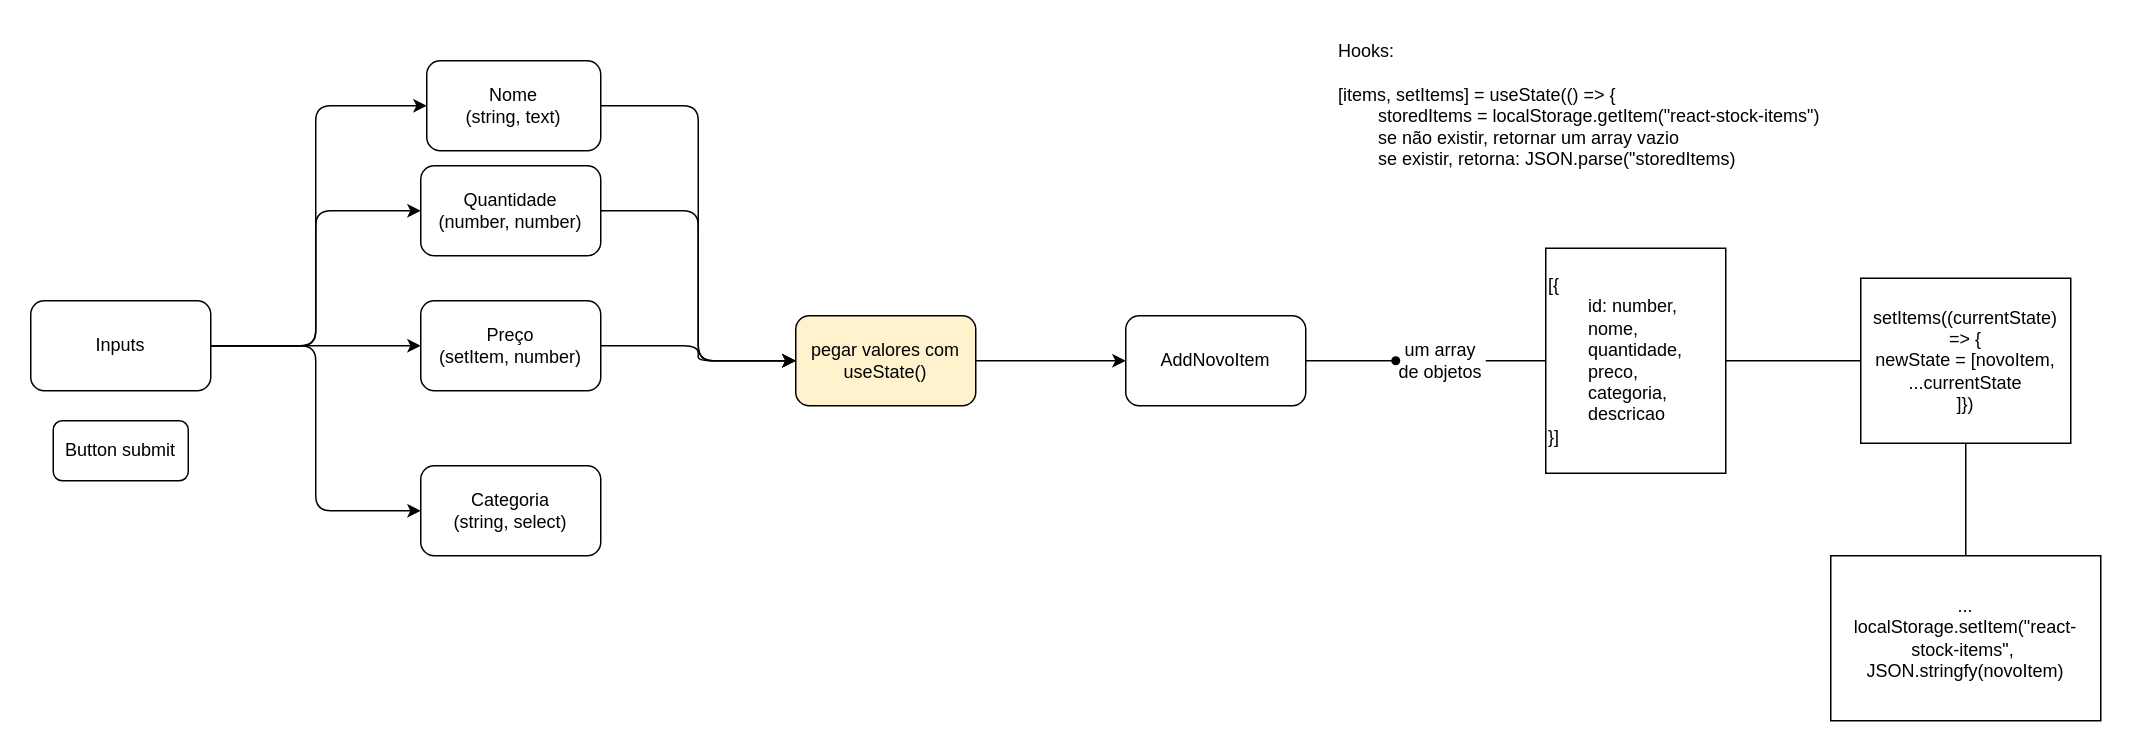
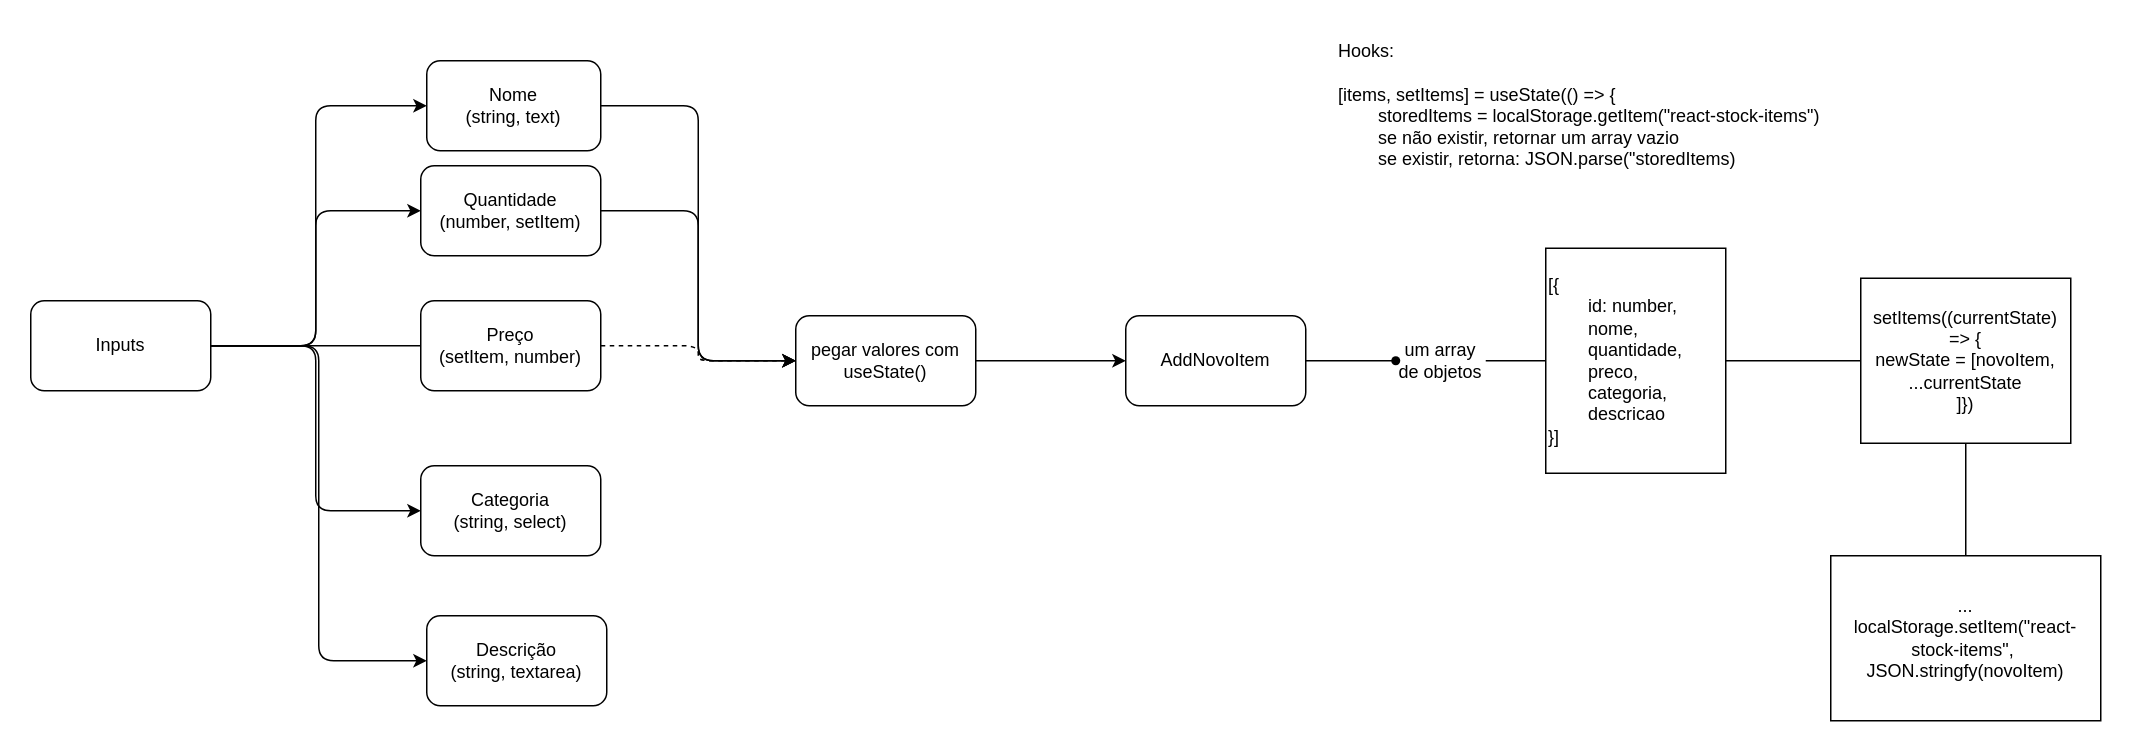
node "Quantidade (number, number)": label "Quantidade (number, number)" -> "Quantidade (number, setItem)"
edge "Inputs" -> "Preço (setItem, number)": arrowhead classic -> none
edge "Preço (setItem, number)" -> "pegar valores com useState()": style solid -> dashed
node "pegar valores com useState()": fillcolor #fff2cc -> #ffffff
node "Button submit": removed
edge "Inputs" -> "Descrição (string, textarea)": added
node "Descrição (string, textarea)": added
